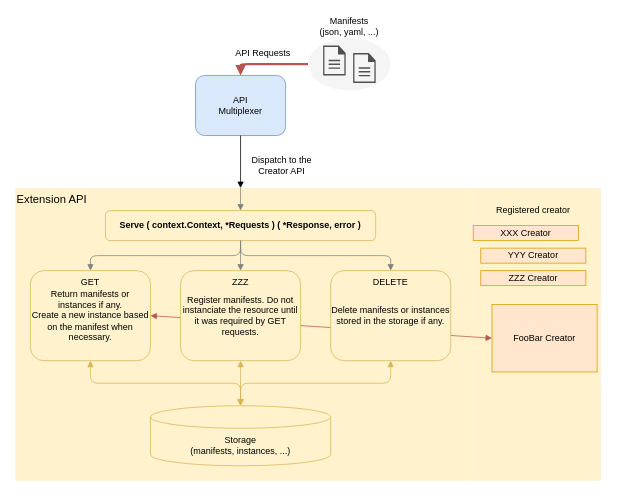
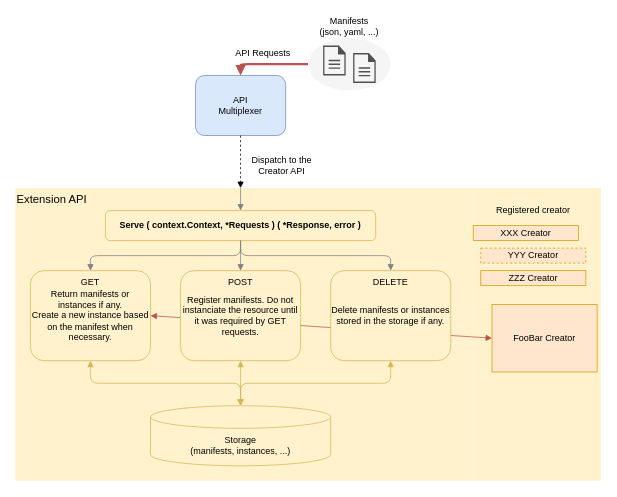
edge "API Multiplexer" -> "Extension API": style solid -> dashed
node "YYY Creator": style solid -> dashed
node "ZZZ": label "ZZZ" -> "POST"
